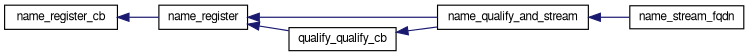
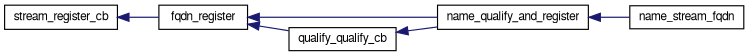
node "name_register_cb": label "name_register_cb" -> "stream_register_cb"
node "name_register": label "name_register" -> "fqdn_register"
node "name_qualify_and_stream": label "name_qualify_and_stream" -> "name_qualify_and_register"
